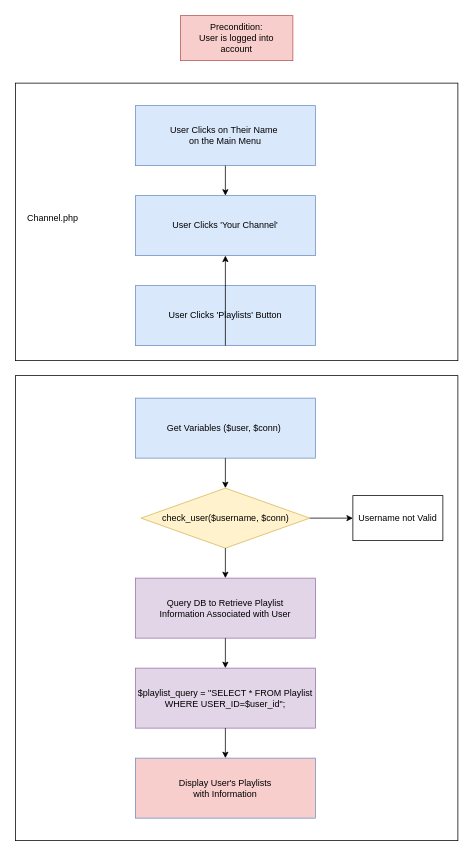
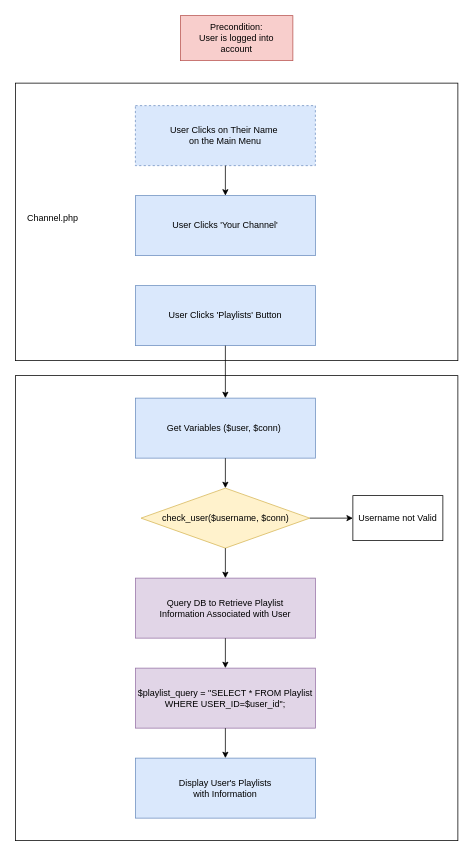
node "User Clicks on Their Name on the Main Menu": style solid -> dashed
edge "User Clicks 'Playlists' Button" -> "User Clicks 'Your Channel'": now "User Clicks 'Playlists' Button" -> "Get Variables ($user, $conn)"
node "Display User's Playlists with Information": fillcolor #f8cecc -> #dae8fc
